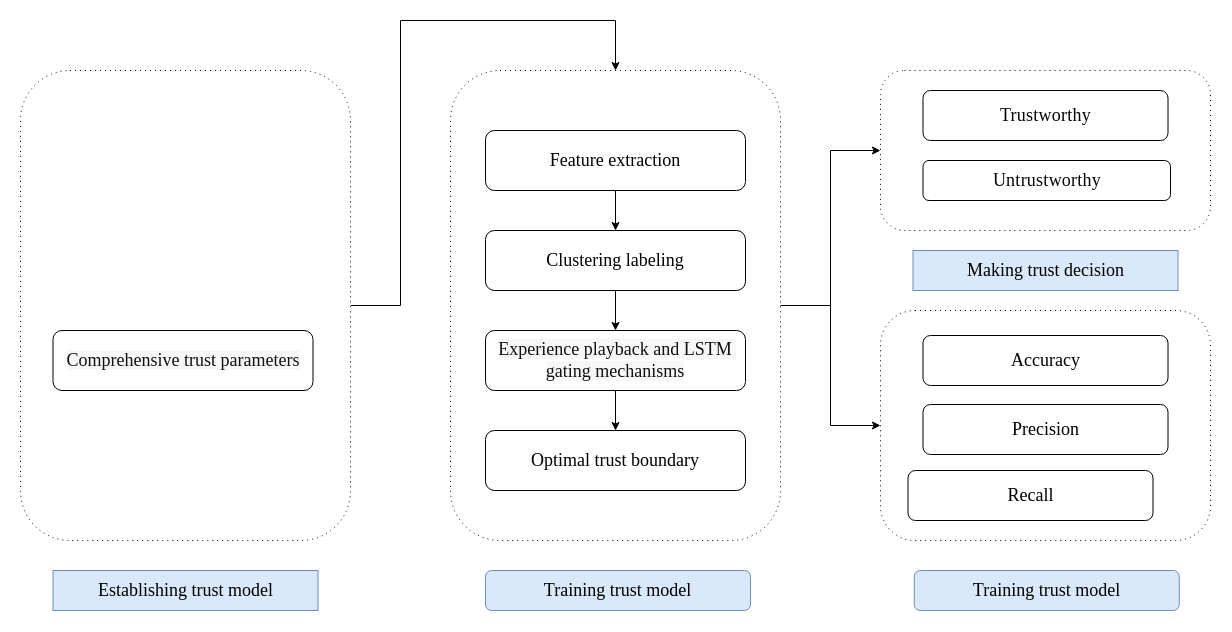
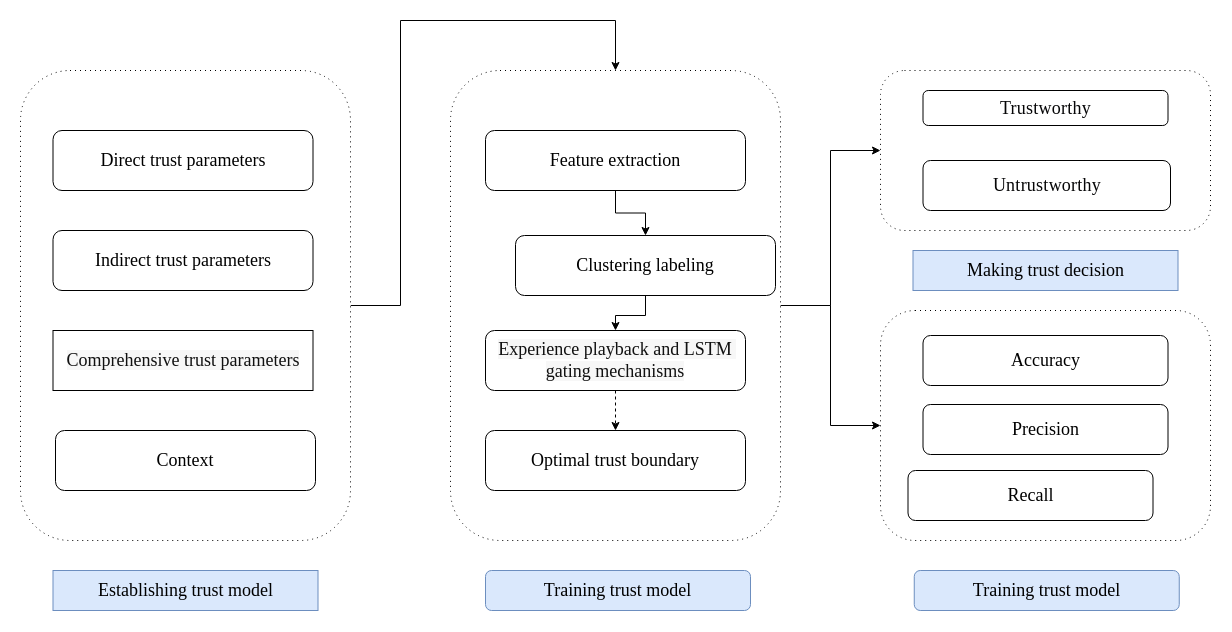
node "Trustworthy": size 245x50 -> 245x35
node "Direct trust parameters": added
node "Untrustworthy": size 248x40 -> 248x50
node "Indirect trust parameters": added
node "Clustering labeling": moved (616, 261) -> (646, 266)
node "Comprehensive trust parameters": shape rounded rectangle -> rectangle
edge "Experience playback and LSTM gating mechanisms" -> "Optimal trust boundary": style solid -> dashed
node "Context": added
